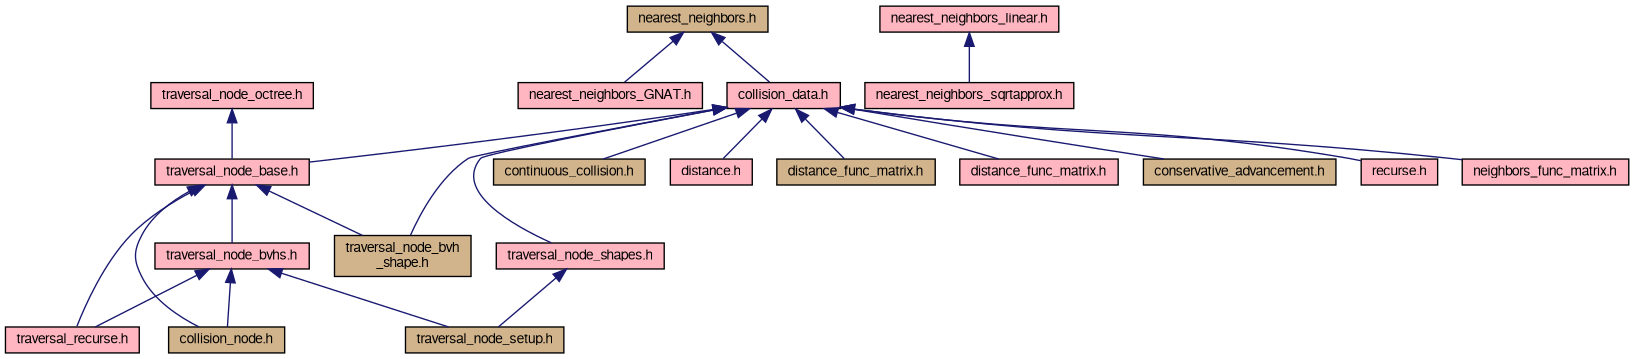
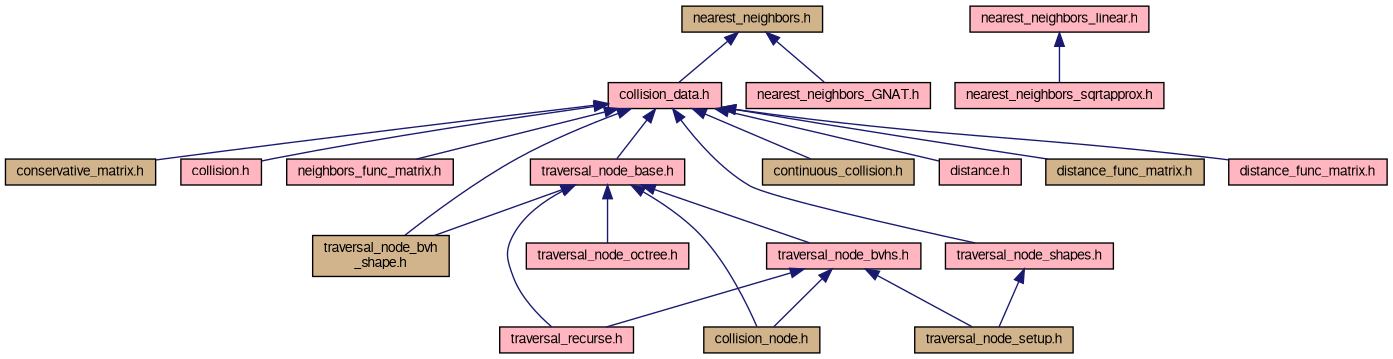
edge "traversal_node_base.h" -> "traversal_node_octree.h": reversed
node "conservative_advancement.h": label "conservative_advancement.h" -> "conservative_matrix.h"
node "recurse.h": label "recurse.h" -> "collision.h"
